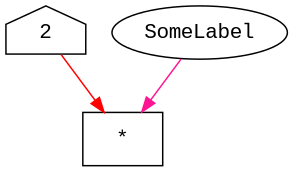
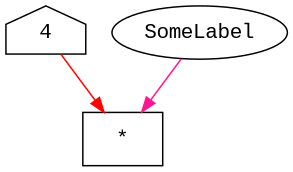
node "2": label "2" -> "4"
